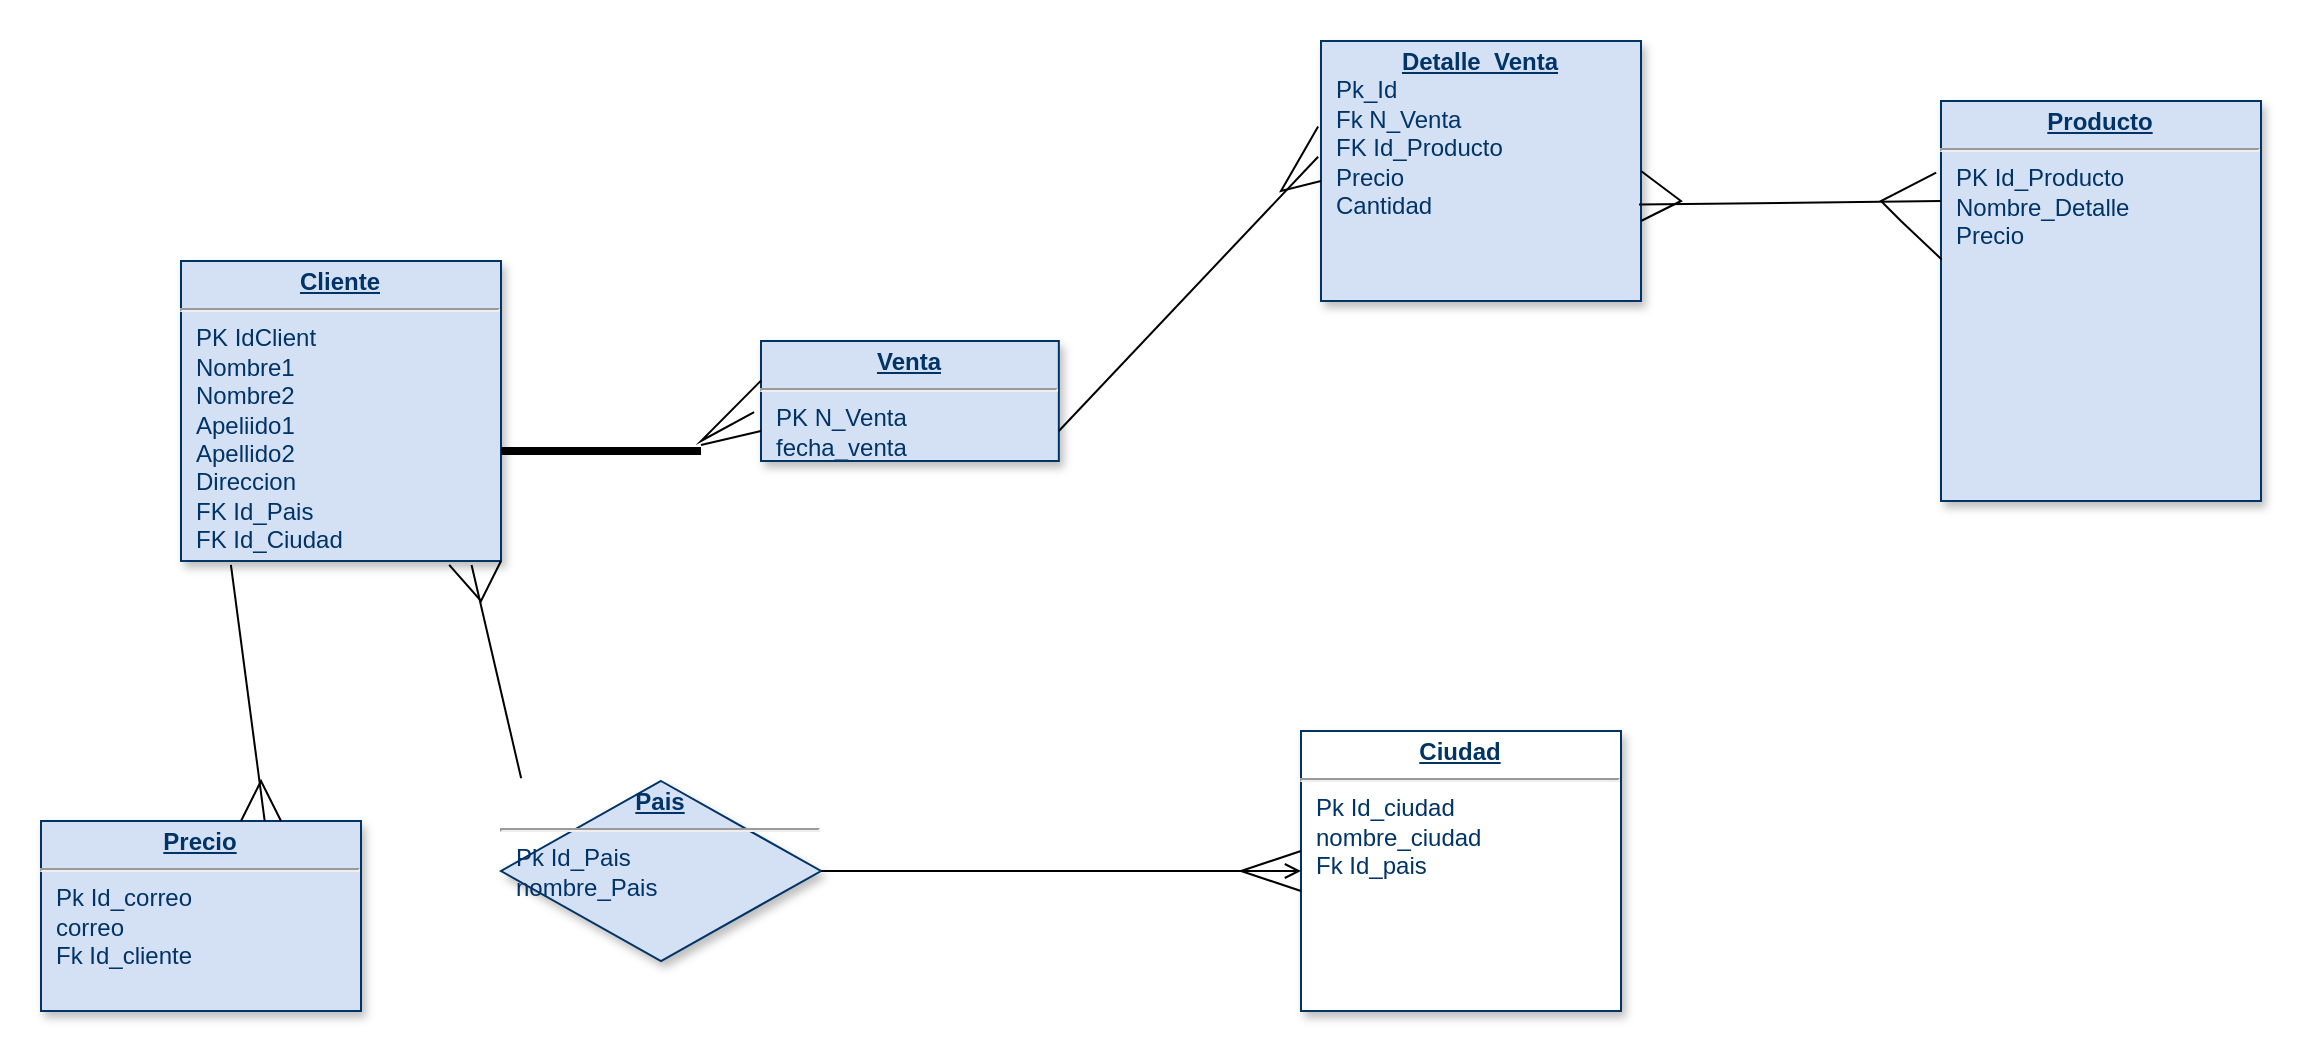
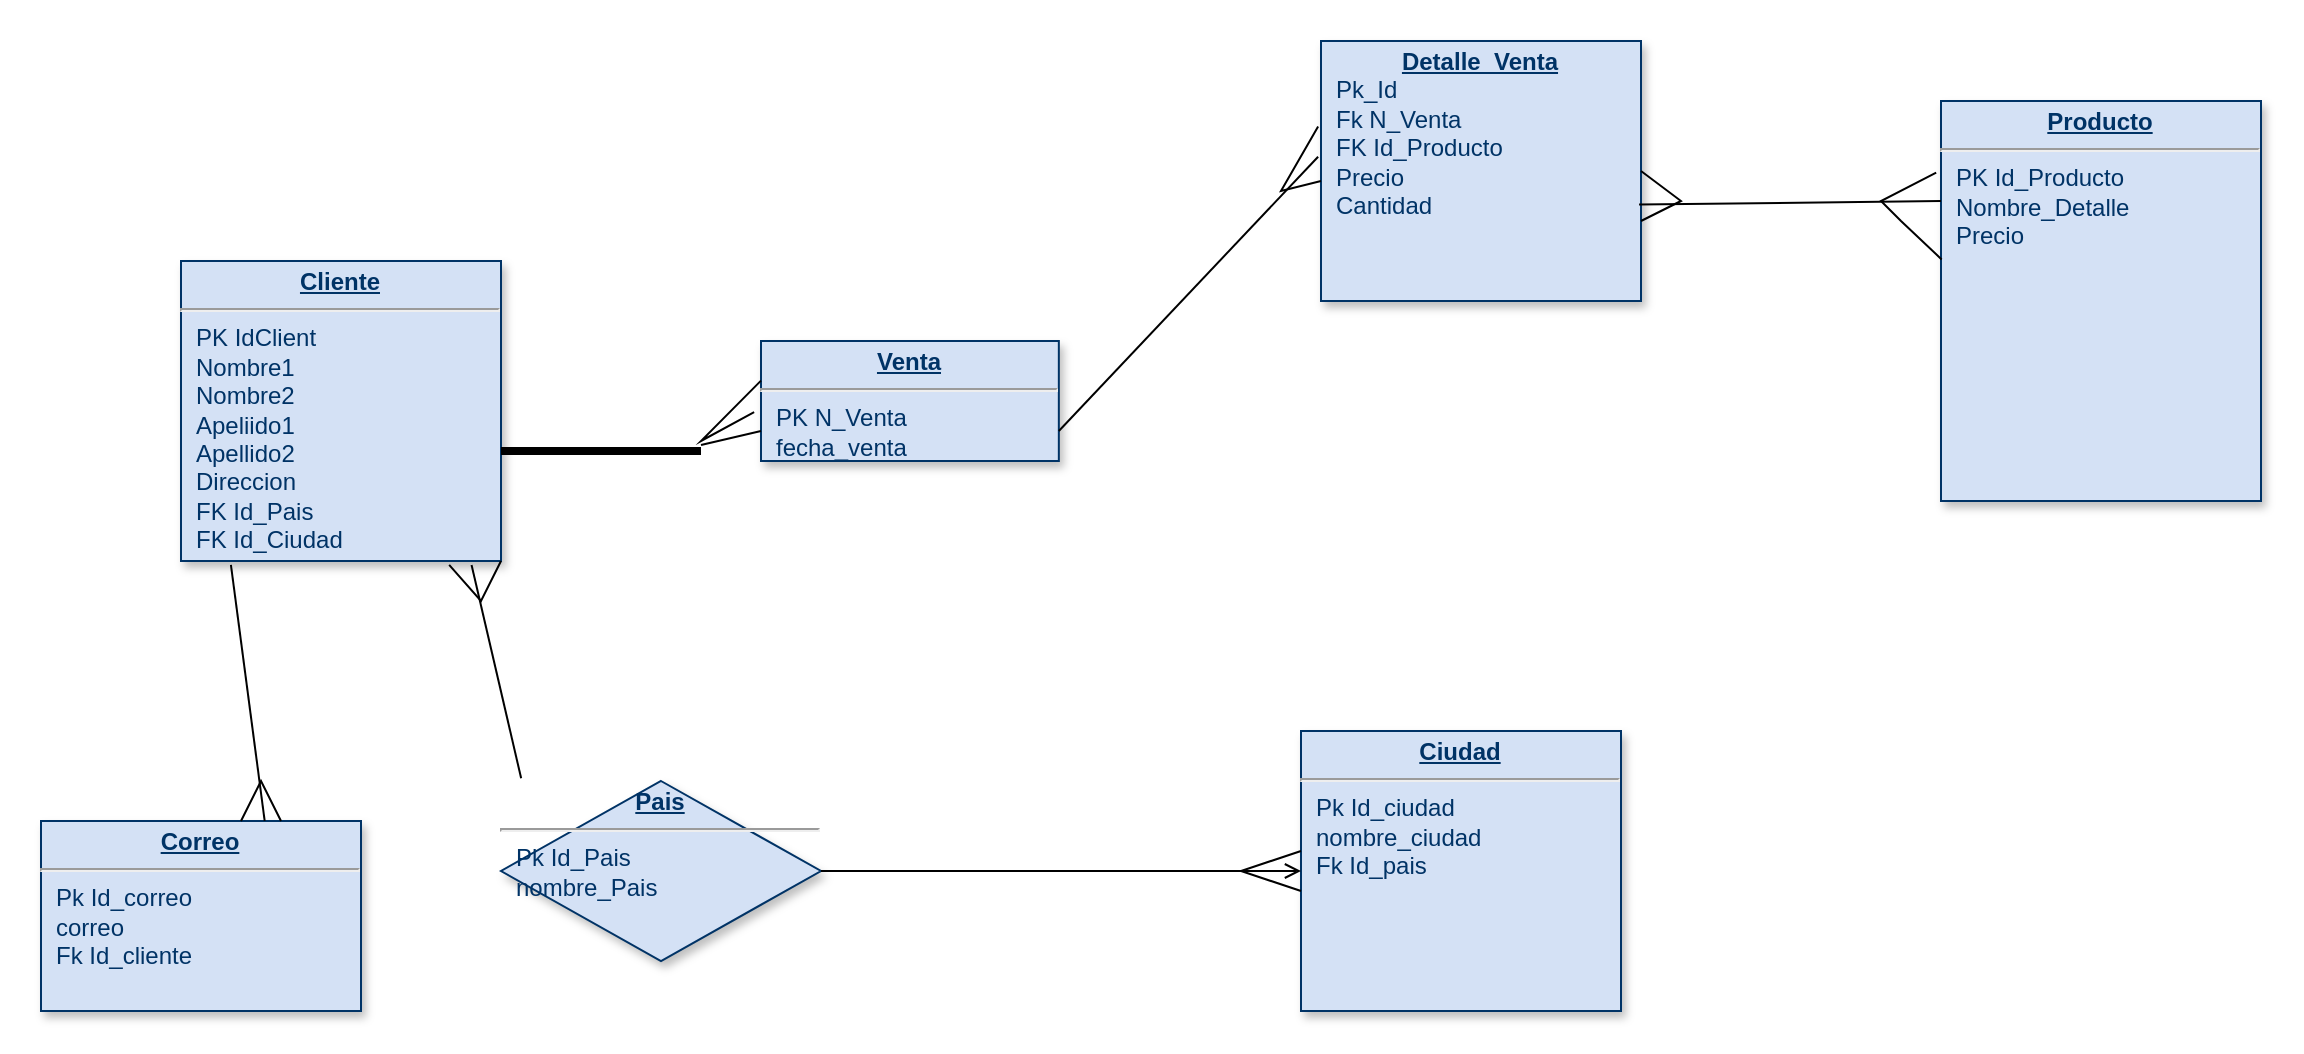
node "Ciudad Pk Id_ciudad nombre_ciudad Fk Id_pais": fillcolor #ffffff -> #d4e1f5
node "Precio Pk Id_correo correo Fk Id_cliente": label "Precio Pk Id_correo correo Fk Id_cliente" -> "Correo Pk Id_correo correo Fk Id_cliente"
